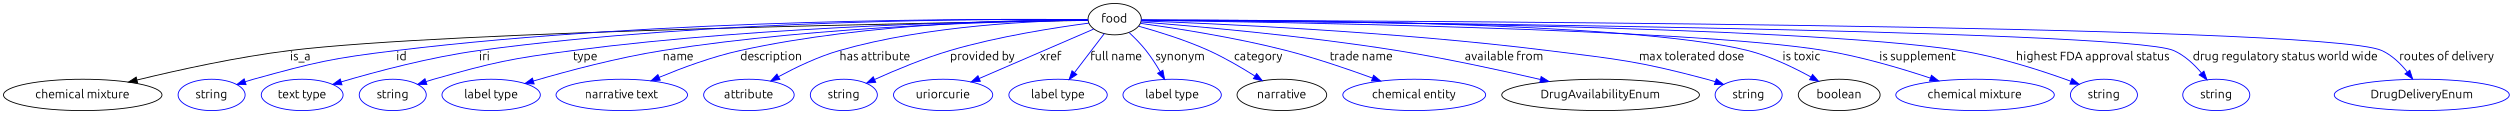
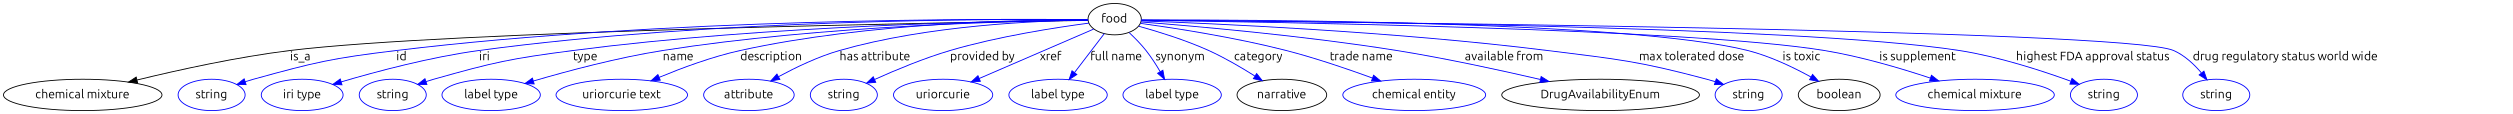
node "text type": label "text type" -> "iri type"
node "narrative text": label "narrative text" -> "uriorcurie text"
node "DrugDeliveryEnum": removed
